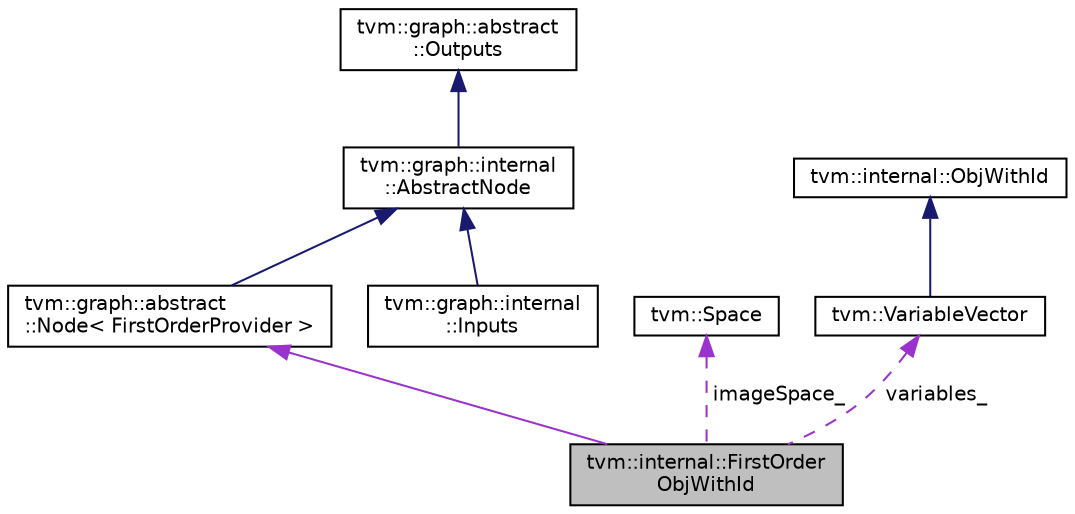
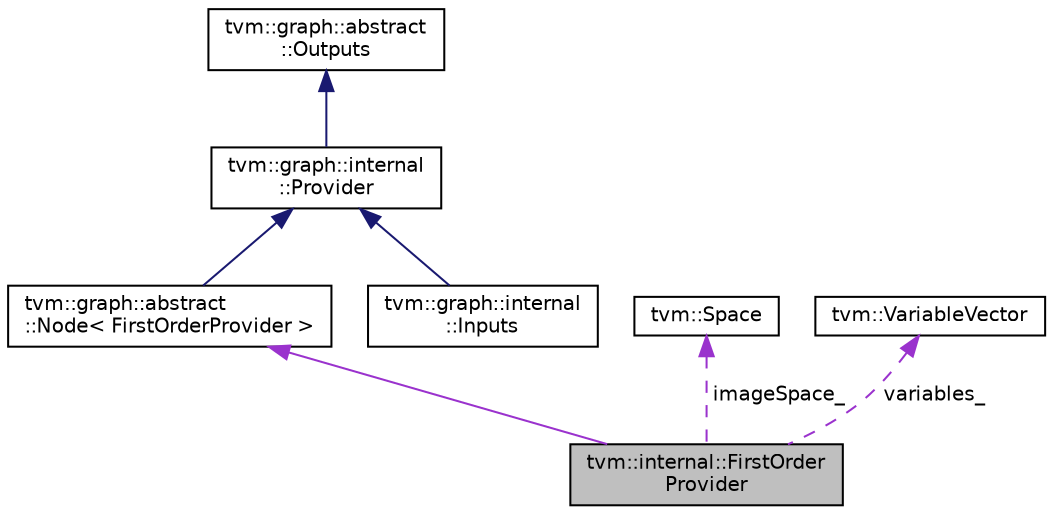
node "tvm::graph::internal ::AbstractNode": label "tvm::graph::internal ::AbstractNode" -> "tvm::graph::internal ::Provider"
node "tvm::internal::ObjWithId": removed
node "tvm::internal::FirstOrder ObjWithId": label "tvm::internal::FirstOrder ObjWithId" -> "tvm::internal::FirstOrder Provider"
